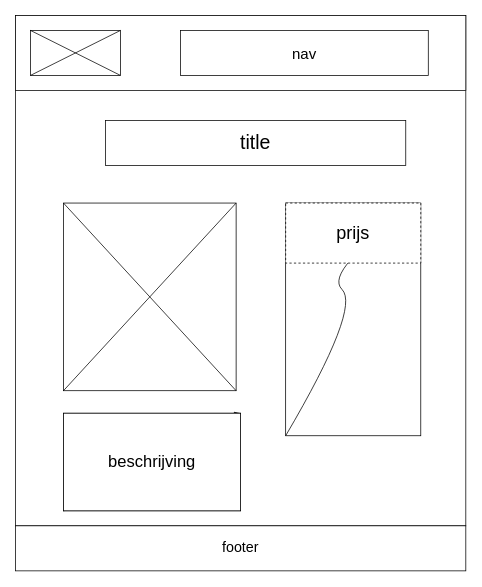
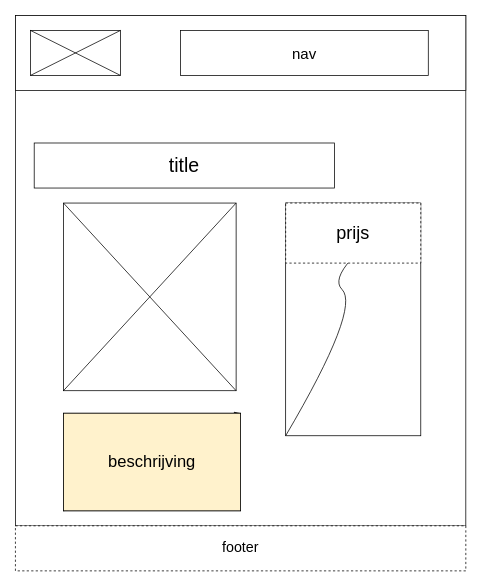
node "title": moved (255, 143) -> (184, 165)
node "beschrijving": fillcolor #ffffff -> #fff2cc
node "footer": style solid -> dashed
